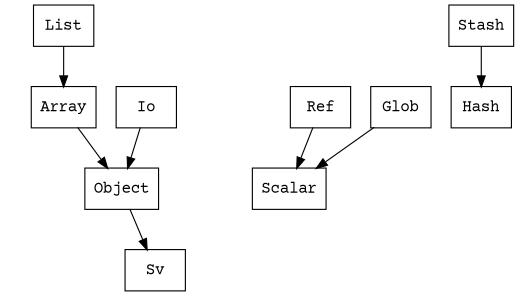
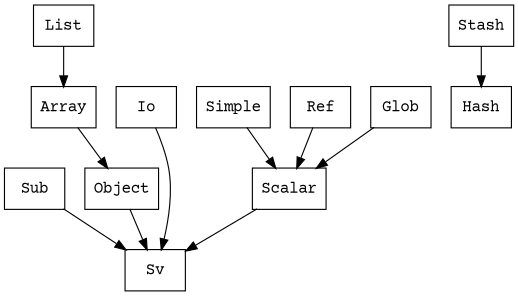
node "Simple": added
edge "Io" -> "Object": now "Io" -> "Sv"
node "Sub": added
edge "Scalar" -> "Sv": added
